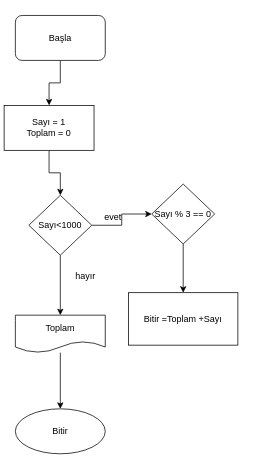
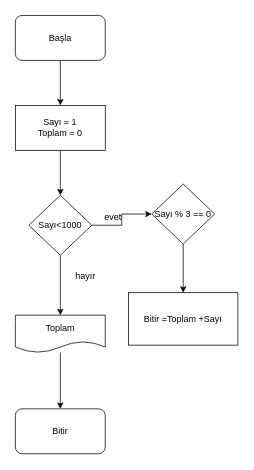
node "Sayı = 1 Toplam = 0": moved (49, 128) -> (60, 128)
node "Bitir": shape ellipse -> rounded rectangle
